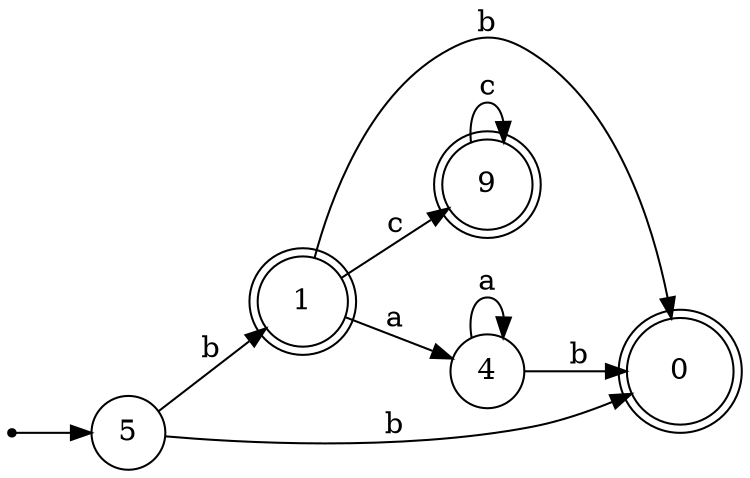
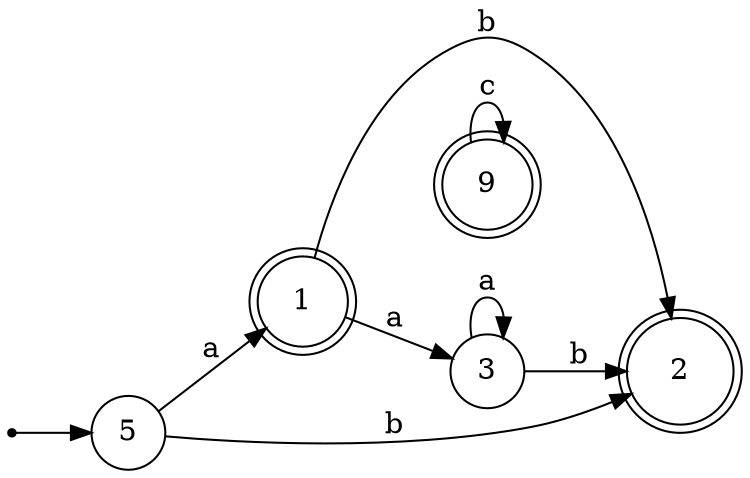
edge "1" -> "9": removed, label "c"
edge "5" -> "1": label "b" -> "a"
node "4": label "4" -> "3"
node "0": label "0" -> "2"
